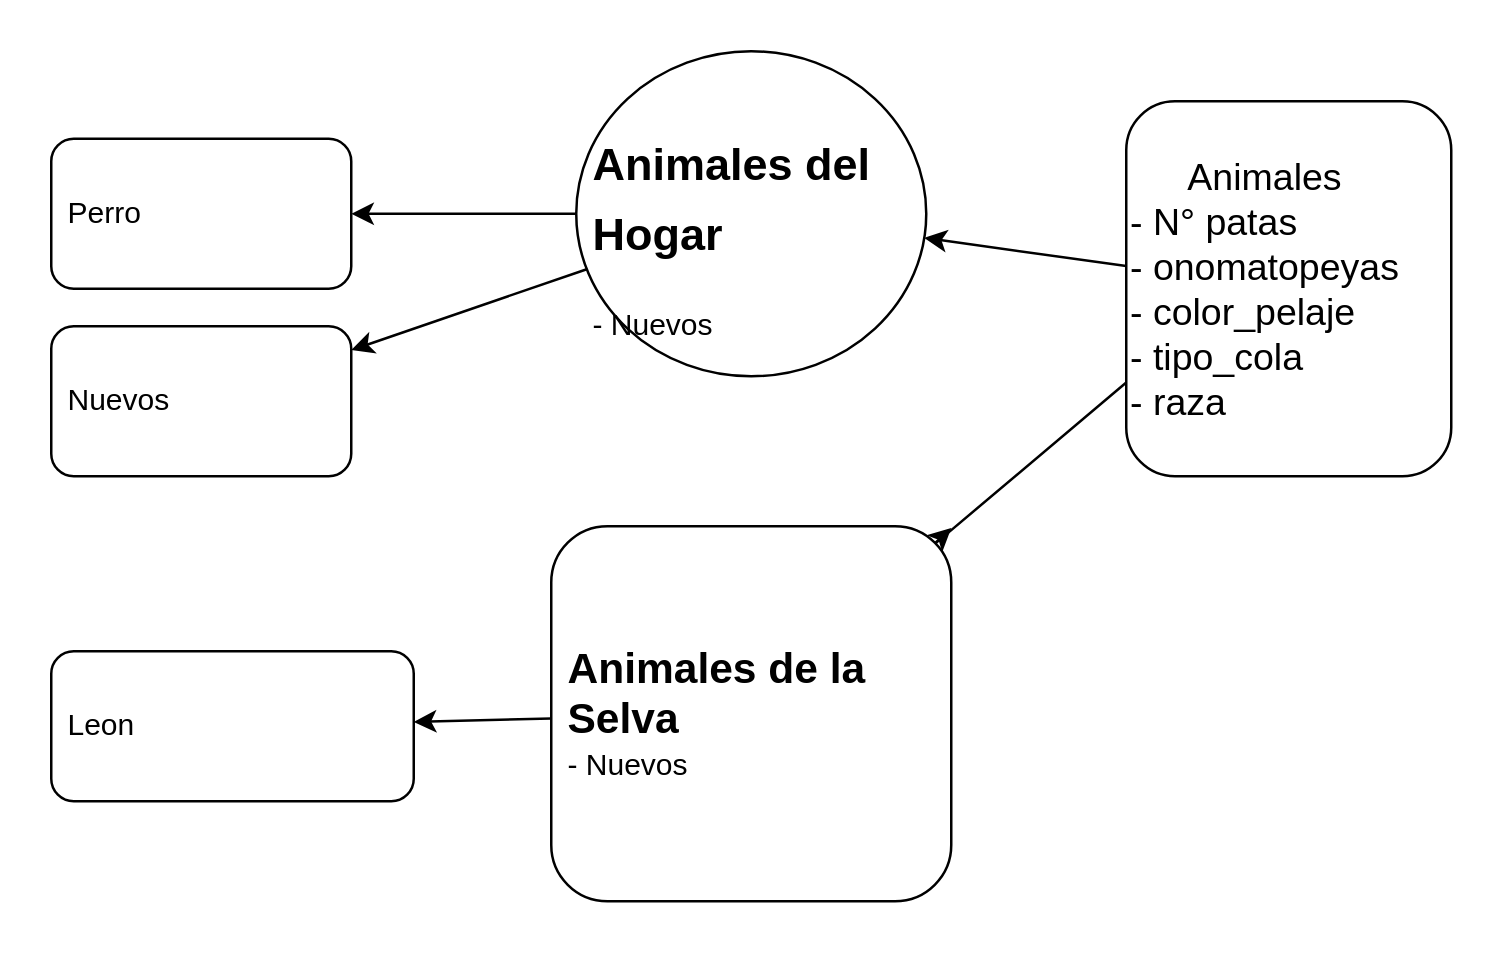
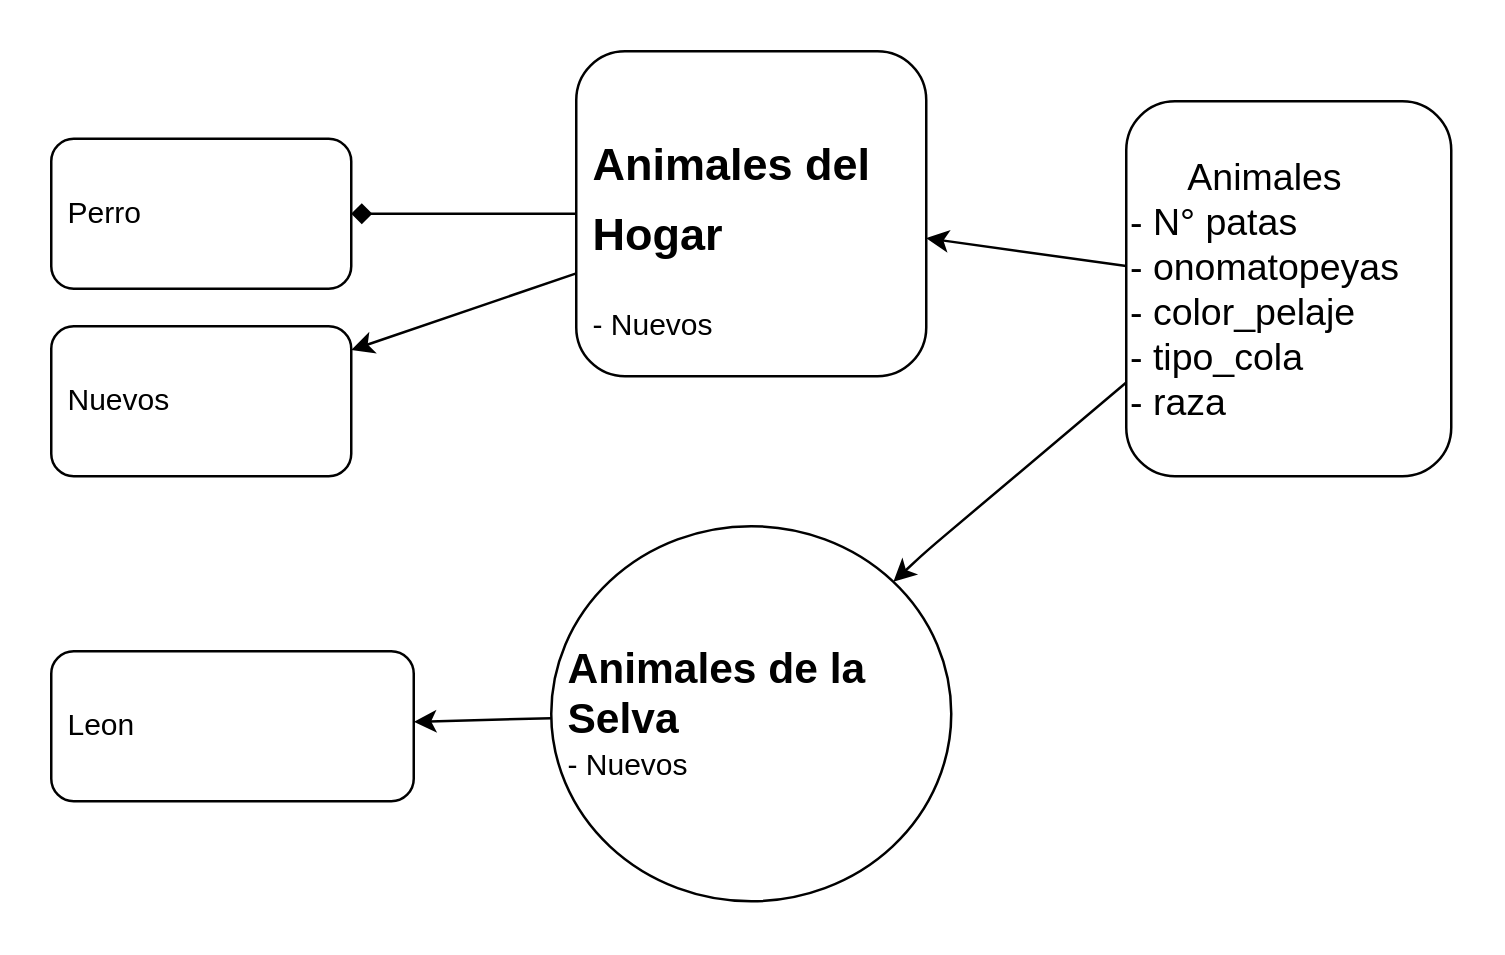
edge "Animales del Hogar- Nuevos" -> "Perro": arrowhead classic -> diamond
node "Animales del Hogar- Nuevos": shape ellipse -> rounded rectangle
node "Animales de la Selva - Nuevos": shape rounded rectangle -> ellipse
